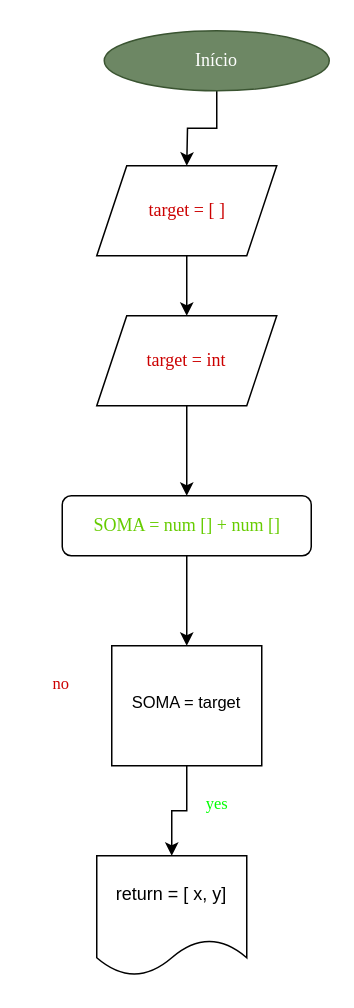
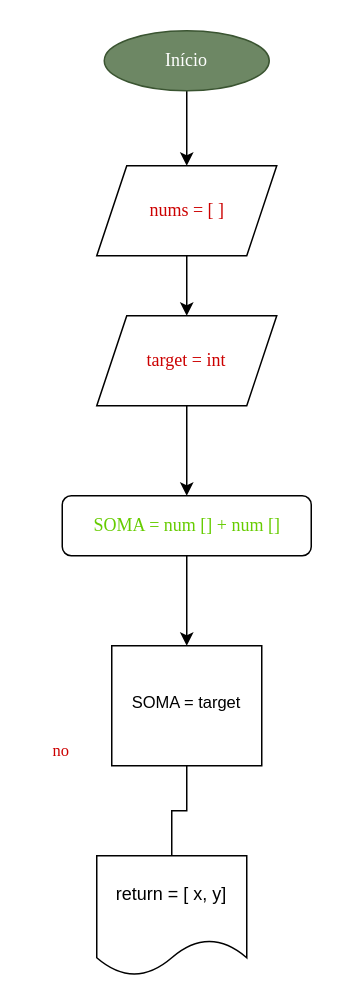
node "Início": size 225x60 -> 165x60
node "target = [ ]": label "target = [ ]" -> "nums = [ ]"
node "no": moved (61, 683) -> (61, 751)
node "yes": removed
edge "SOMA = target" -> "return = [ x, y]": arrowhead classic -> none
